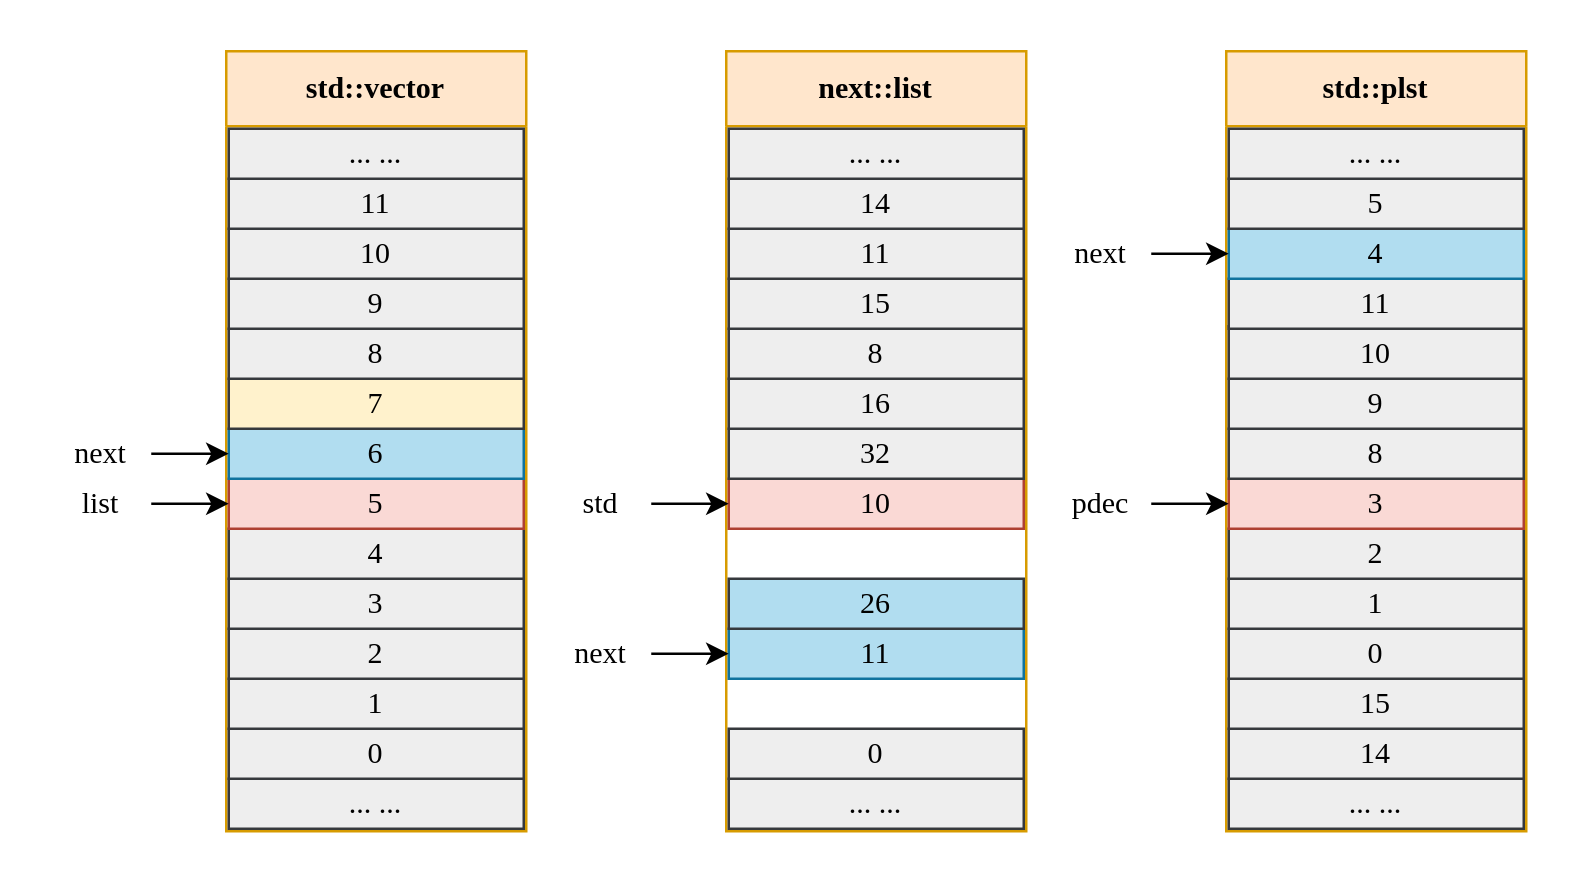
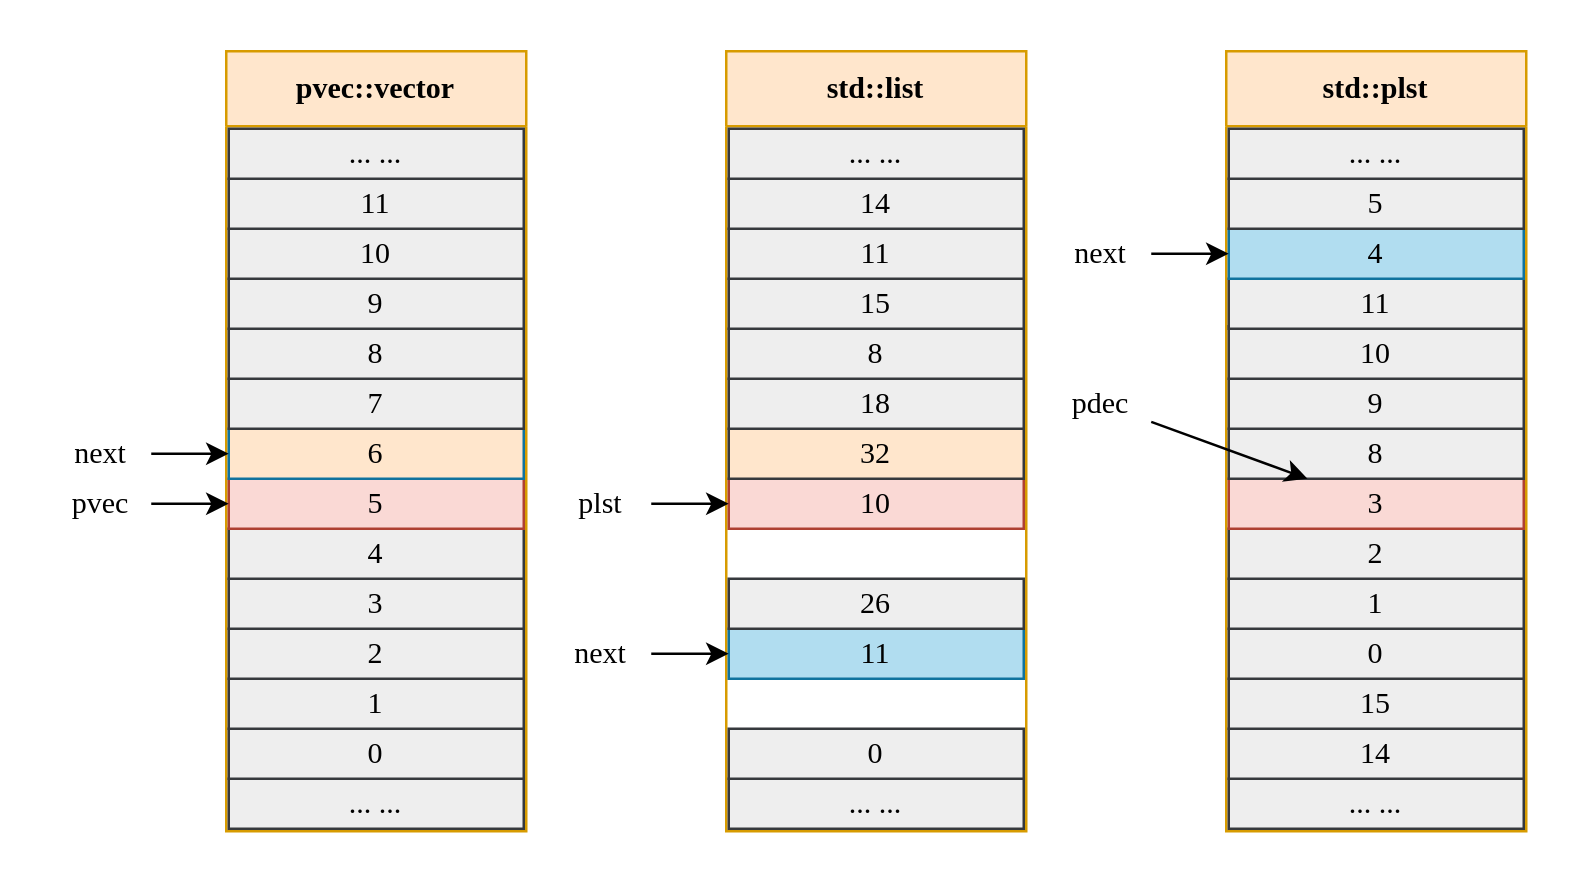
node "std::vector": label "std::vector" -> "pvec::vector"
node "next::list": label "next::list" -> "std::list"
node "7": fillcolor #fff2cc -> #eeeeee
node "16": label "16" -> "18"
node "6": fillcolor #b1ddf0 -> #ffe6cc
node "32": fillcolor #eeeeee -> #ffe6cc
node "list": label "list" -> "pvec"
node "std": label "std" -> "plst"
node "pdec": moved (1101, 504) -> (1101, 404)
node "26": fillcolor #b1ddf0 -> #eeeeee
